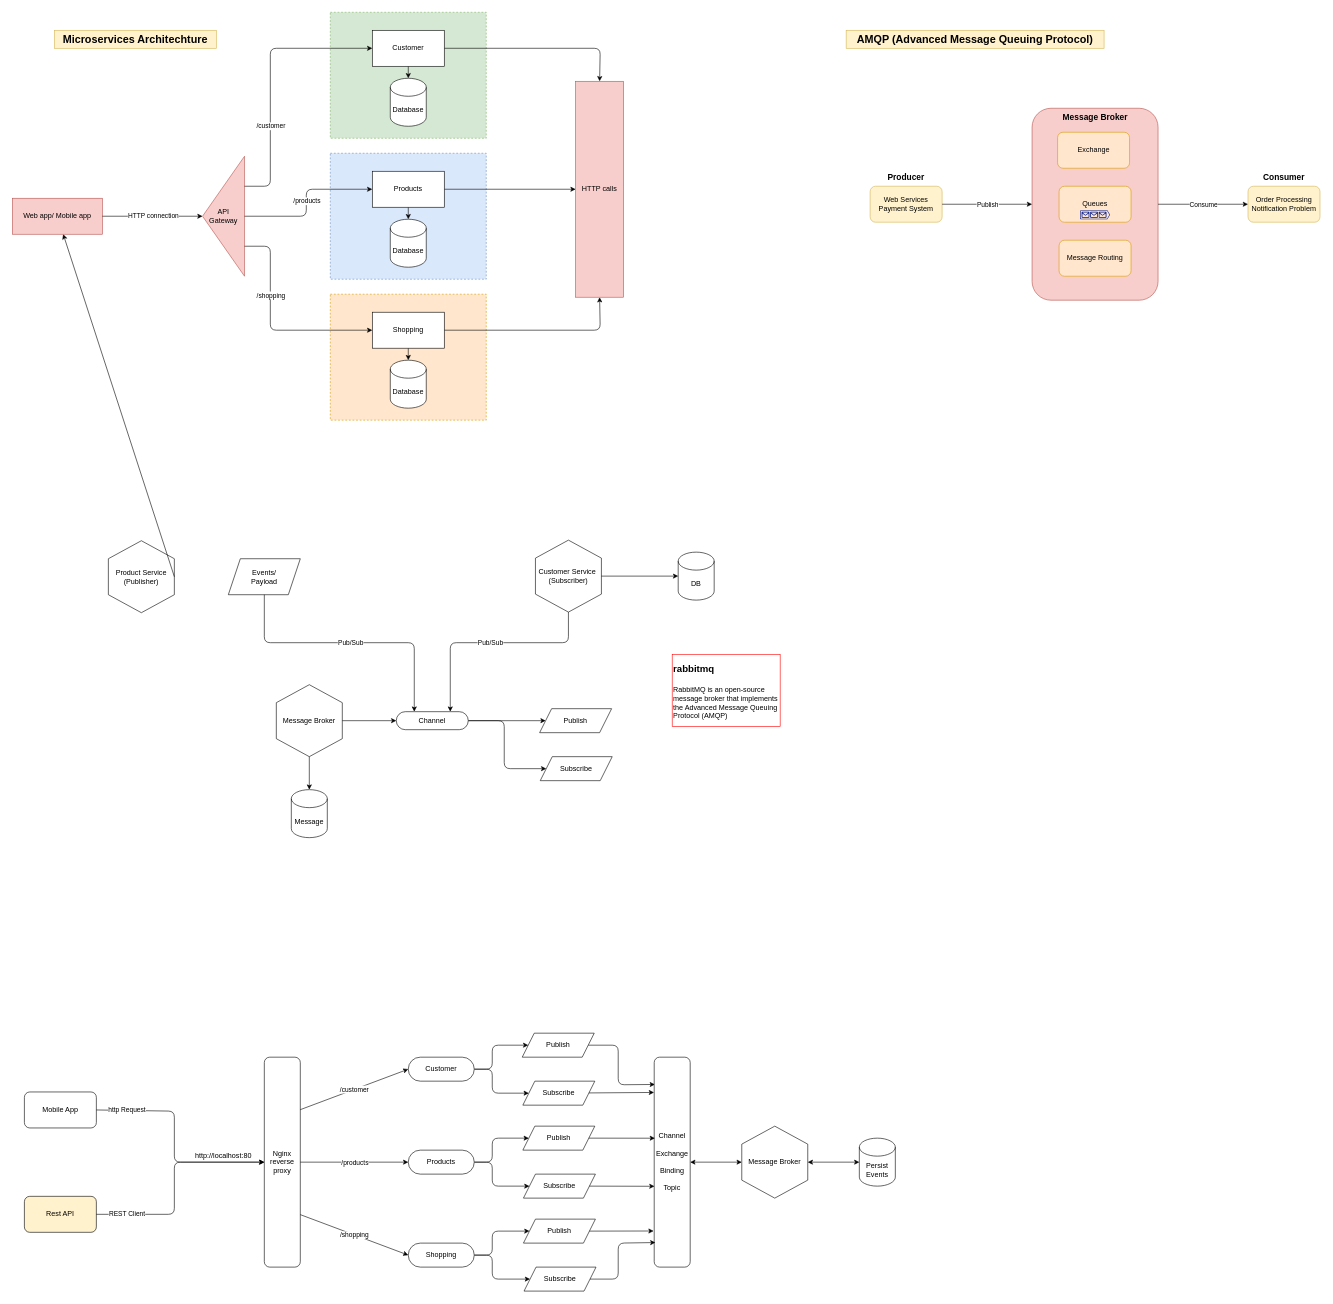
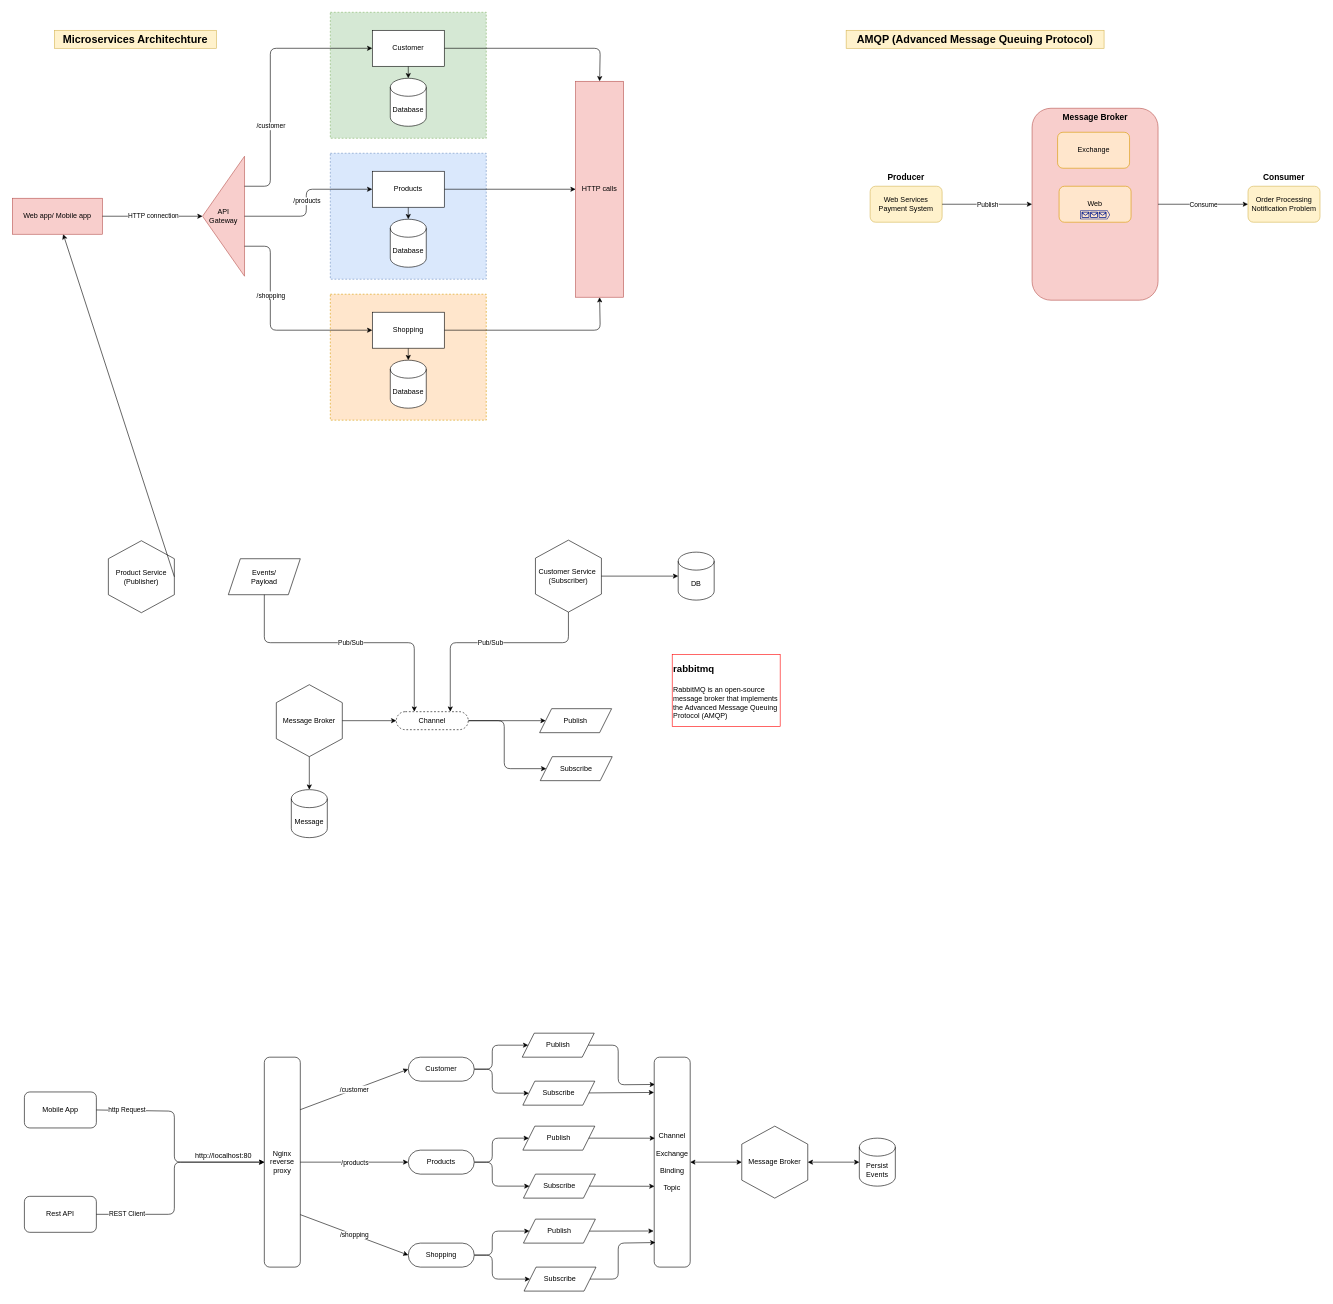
node "Queues": label "Queues" -> "Web"
node "Message Routing": removed
node "Channel": style solid -> dashed
node "Rest API": fillcolor #fff2cc -> #ffffff
